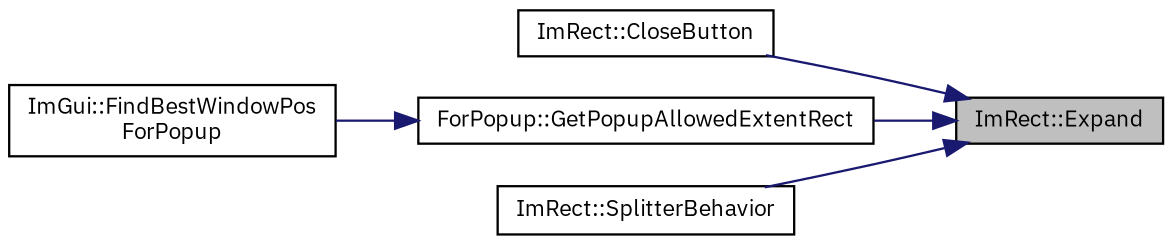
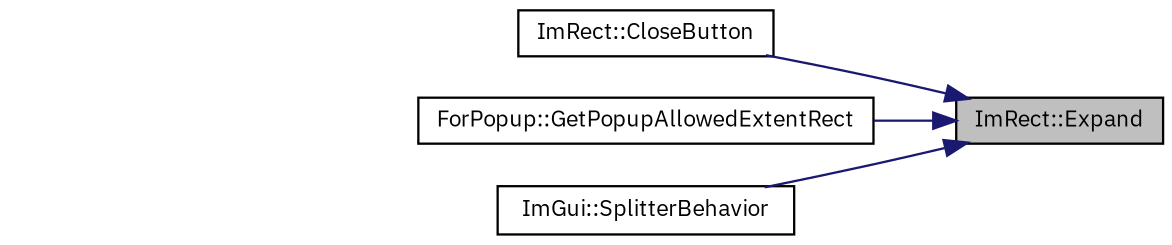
node "ImGui::FindBestWindowPos ForPopup": removed
node "ImRect::SplitterBehavior": label "ImRect::SplitterBehavior" -> "ImGui::SplitterBehavior"
